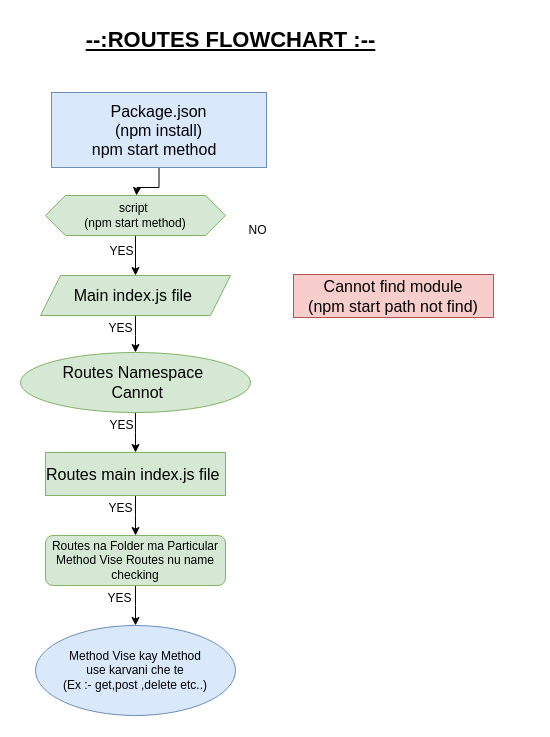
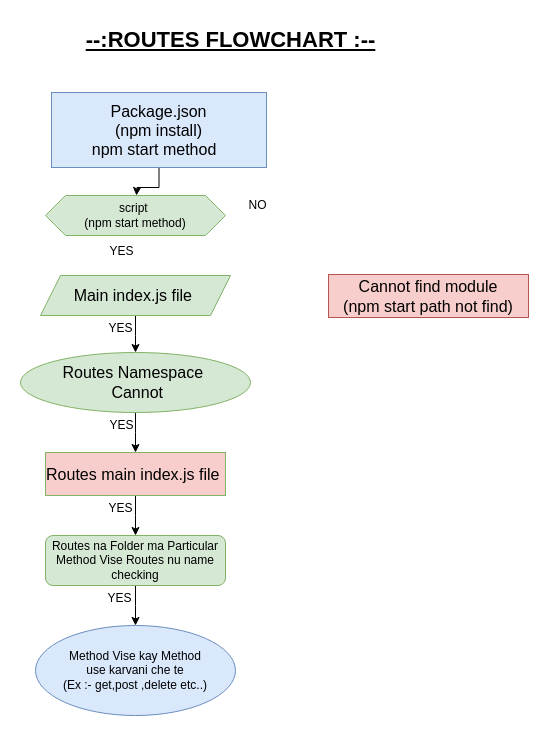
node "NO": moved (258, 231) -> (258, 206)
edge "script (npm start method)" -> "Main index.js file": removed
node "Cannot find module (npm start path not find)": moved (394, 296) -> (429, 296)
node "Routes main index.js file": fillcolor #d5e8d4 -> #f8cecc
